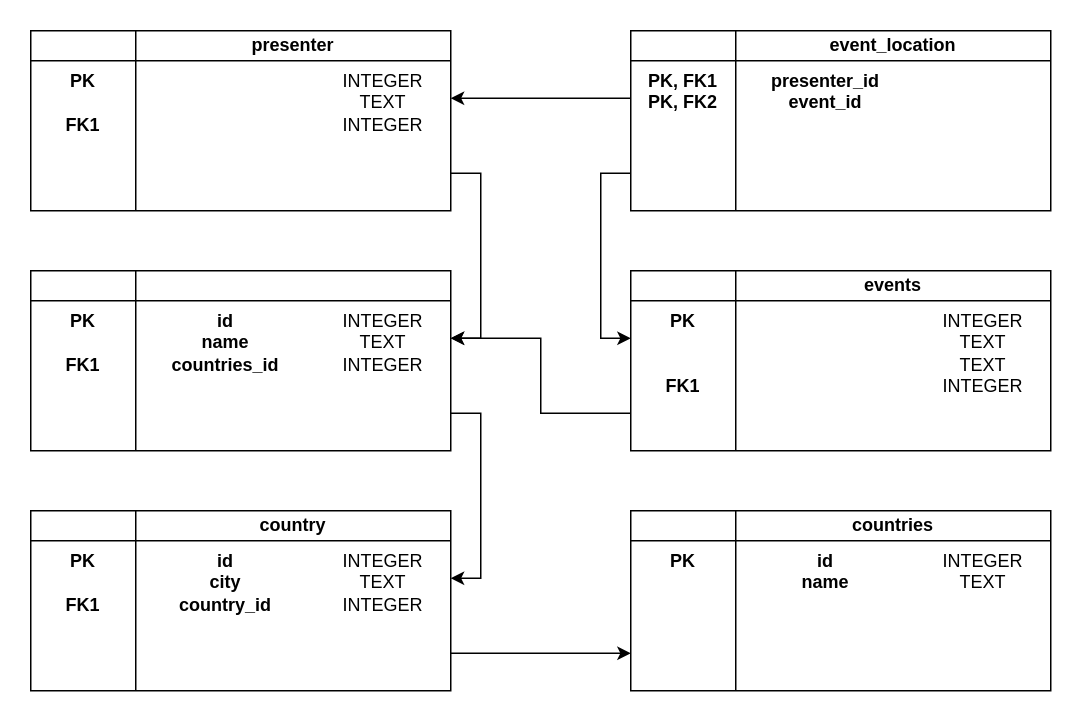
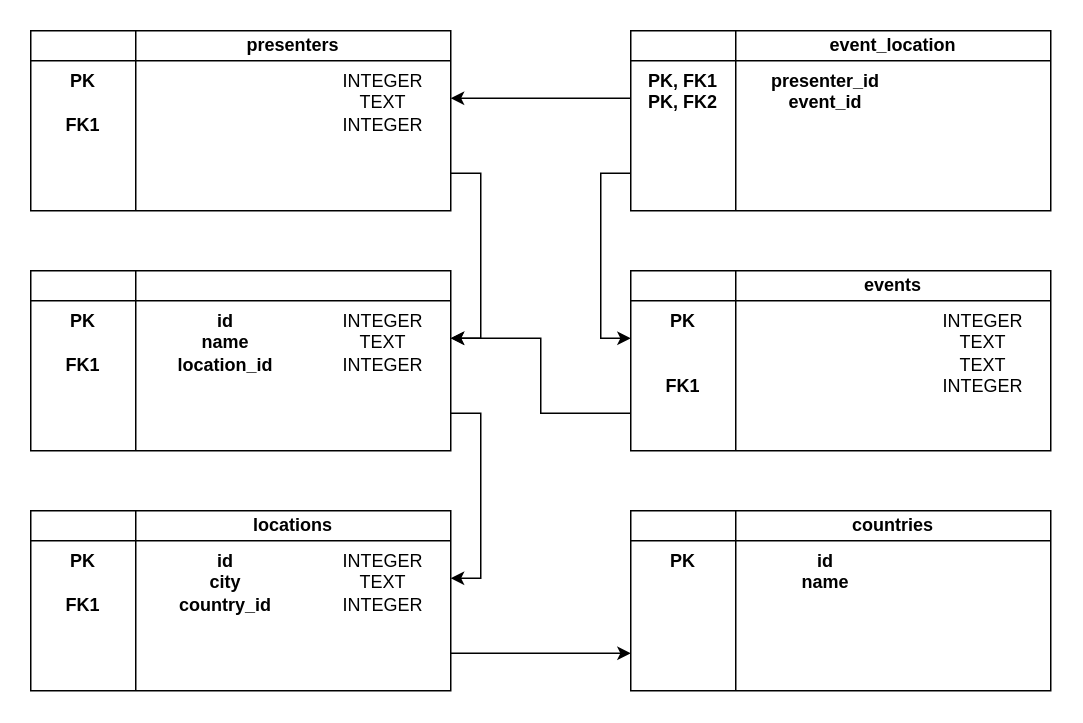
node "presenter": label "presenter" -> "presenters"
node "id name countries_id": label "id name countries_id" -> "id name location_id"
node "country": label "country" -> "locations"
node "INTEGER TEXT": removed
